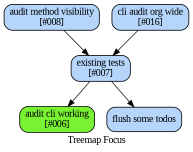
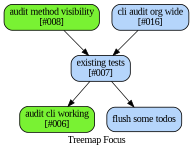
node "audit method visibility [#008]": fillcolor #b5d5fb -> #79f233
